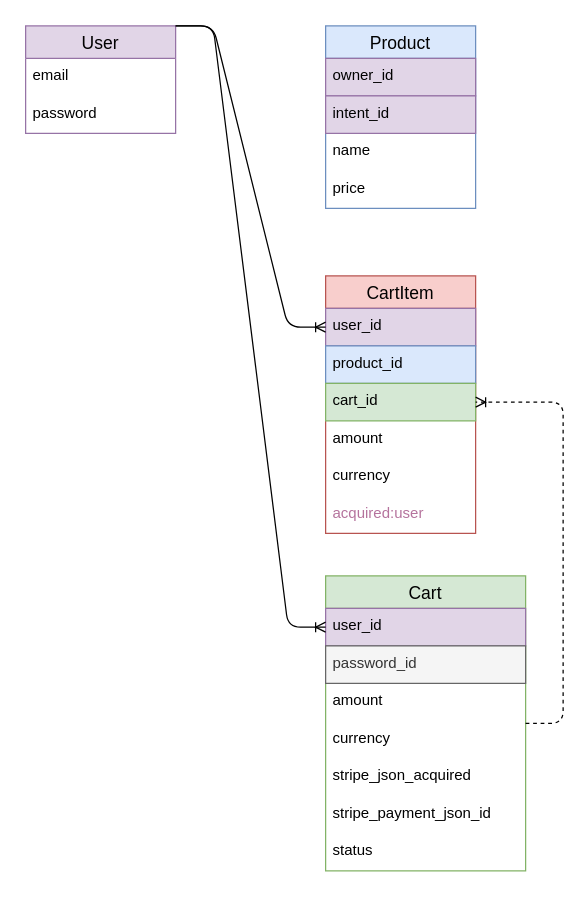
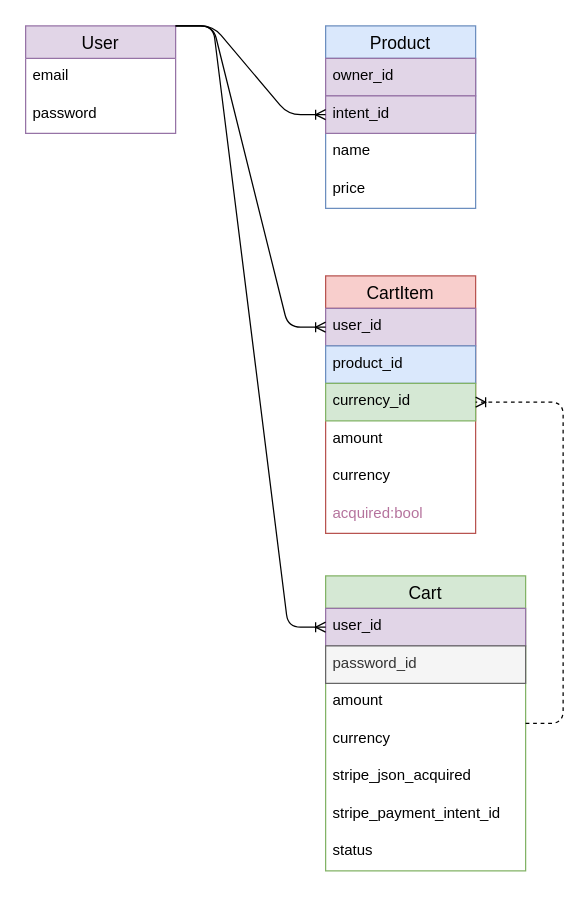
edge "User" -> "intent_id": added
node "cart_id": label "cart_id" -> "currency_id"
node "acquired:user": label "acquired:user" -> "acquired:bool"
node "stripe_payment_json_id": label "stripe_payment_json_id" -> "stripe_payment_intent_id"
